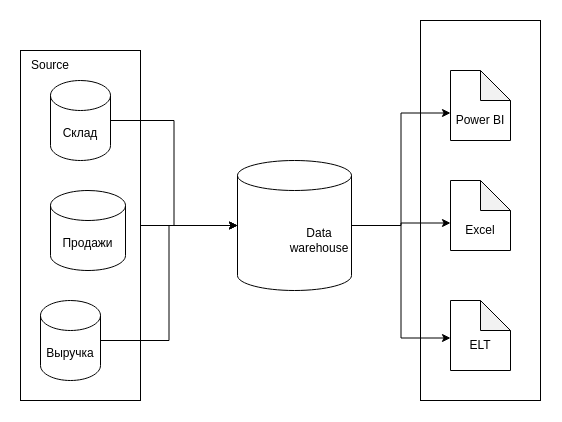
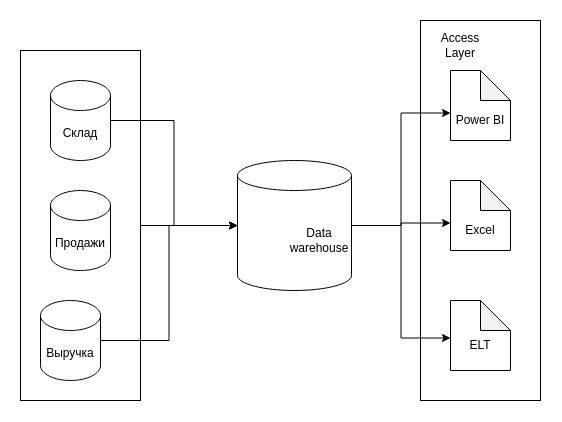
node "Access Layer": added
node "Source": removed
node "Продажи": size 75x80 -> 60x80
